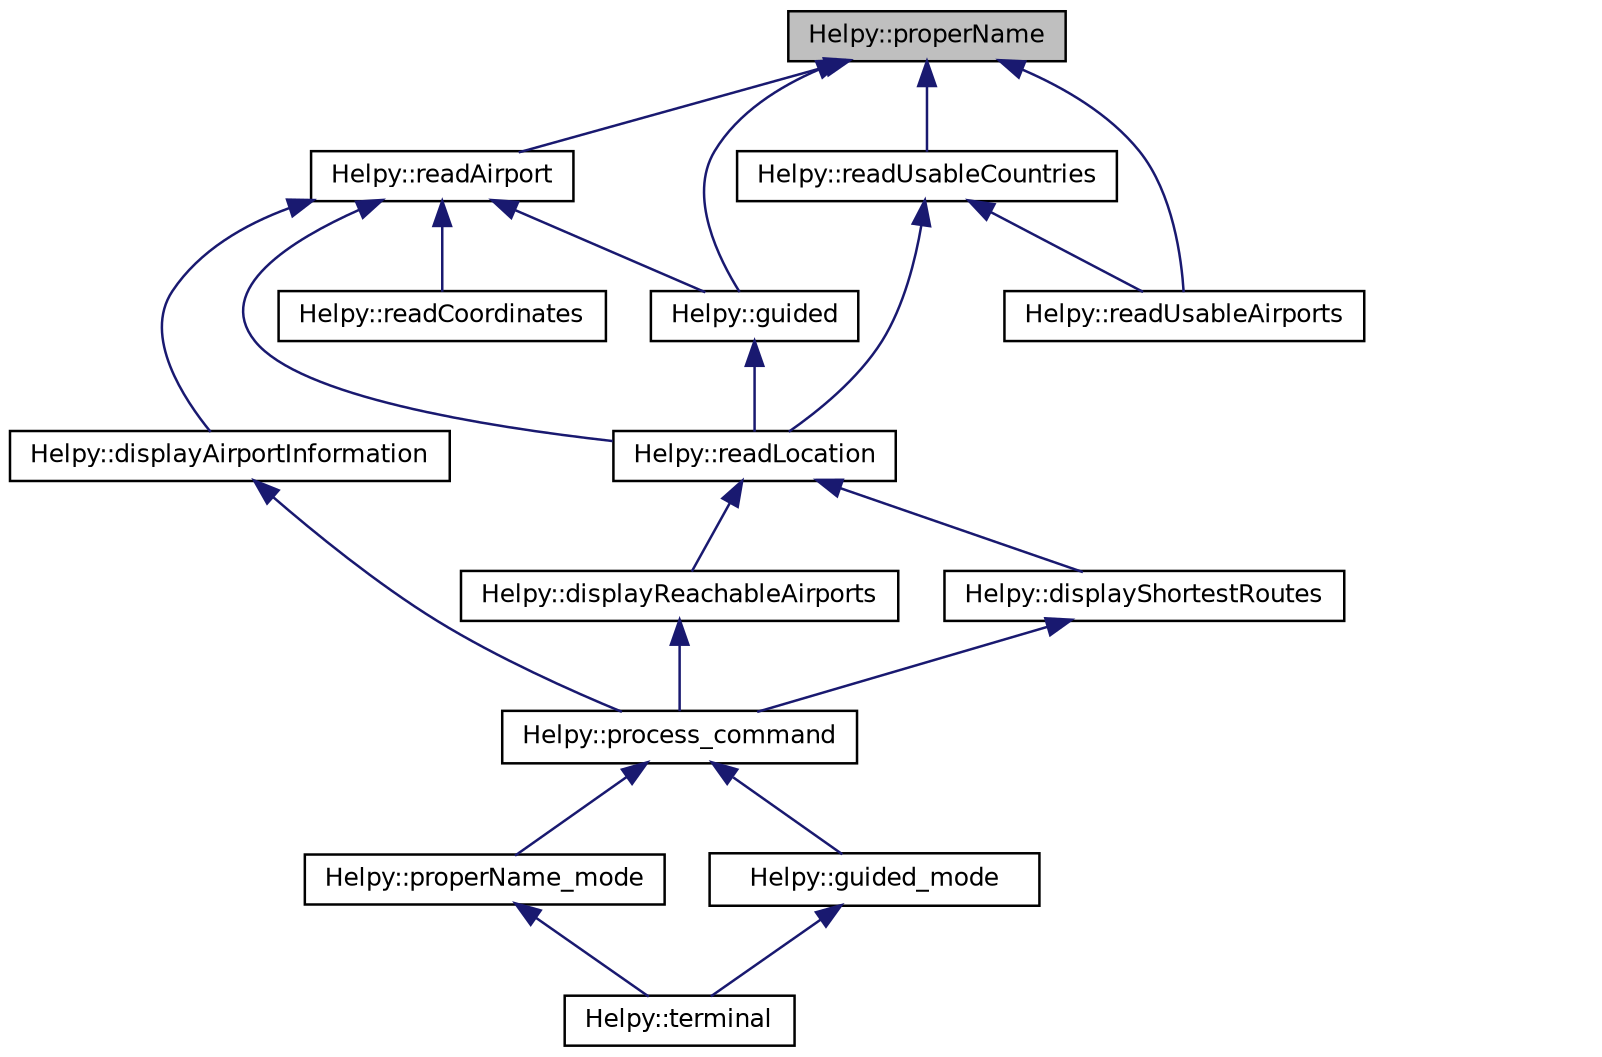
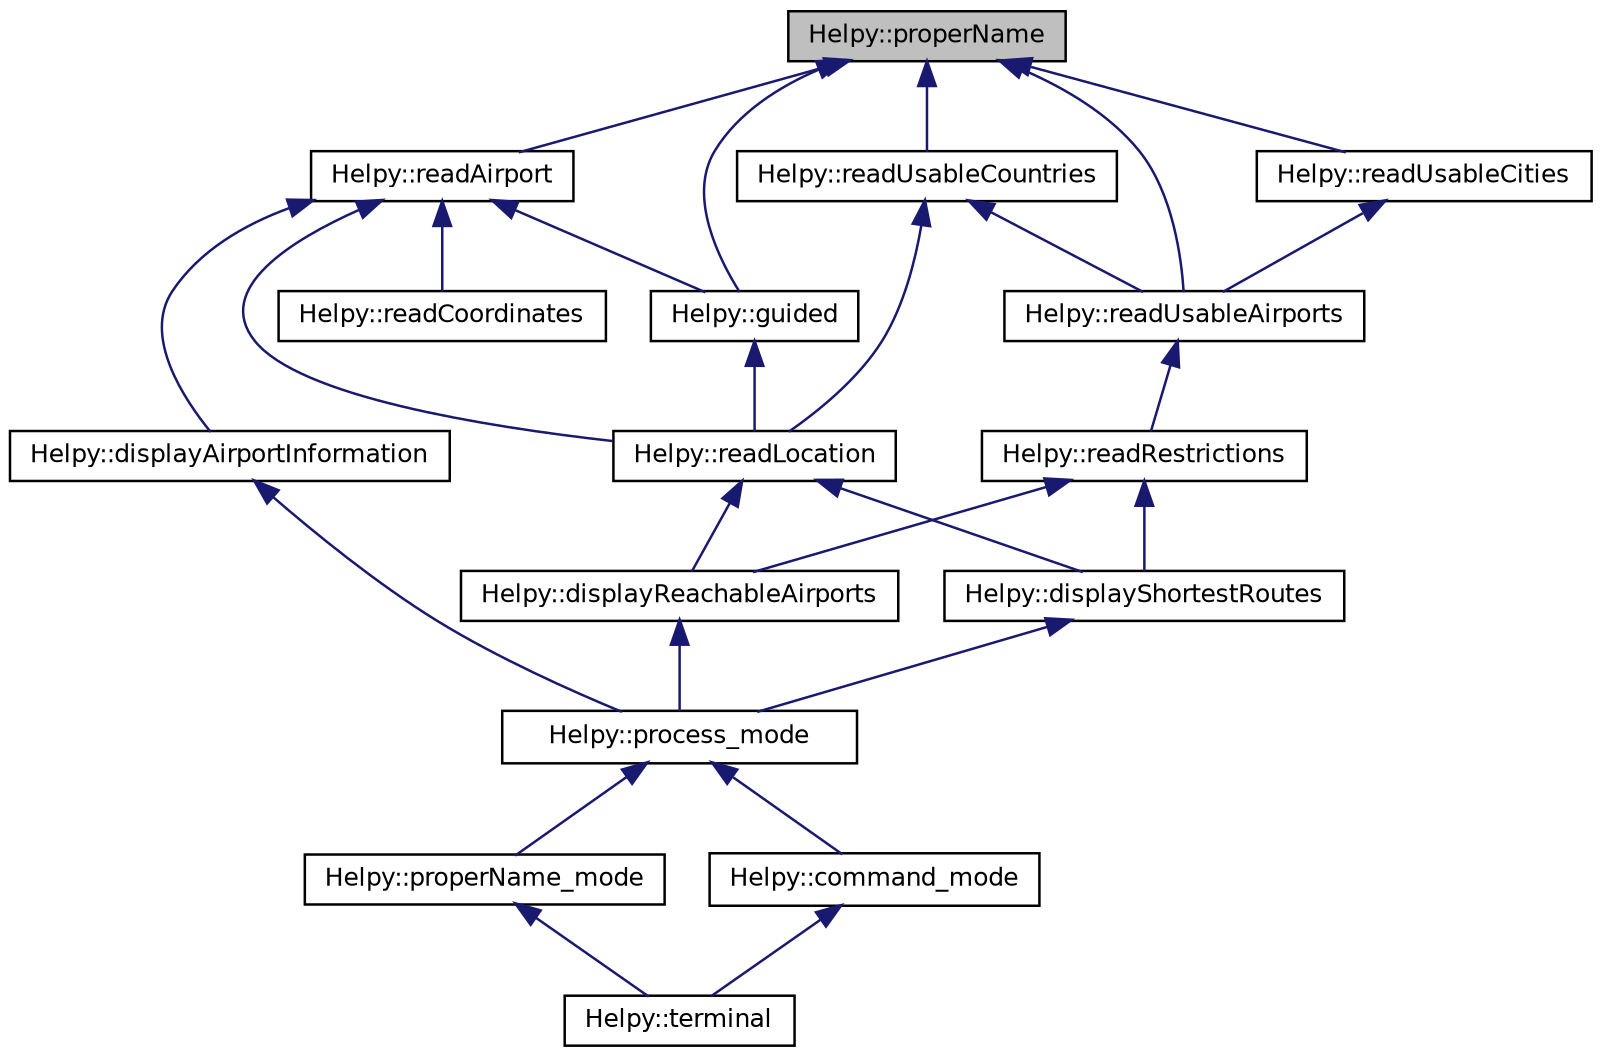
node "Helpy::readUsableCities": added
node "Helpy::readRestrictions": added
node "Helpy::process_command": label "Helpy::process_command" -> "Helpy::process_mode"
node "Helpy::guided_mode": label "Helpy::guided_mode" -> "Helpy::command_mode"
